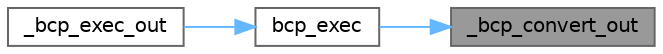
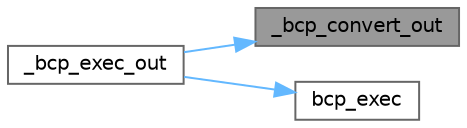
edge "bcp_exec" -> "_bcp_convert_out": now "_bcp_exec_out" -> "_bcp_convert_out"
